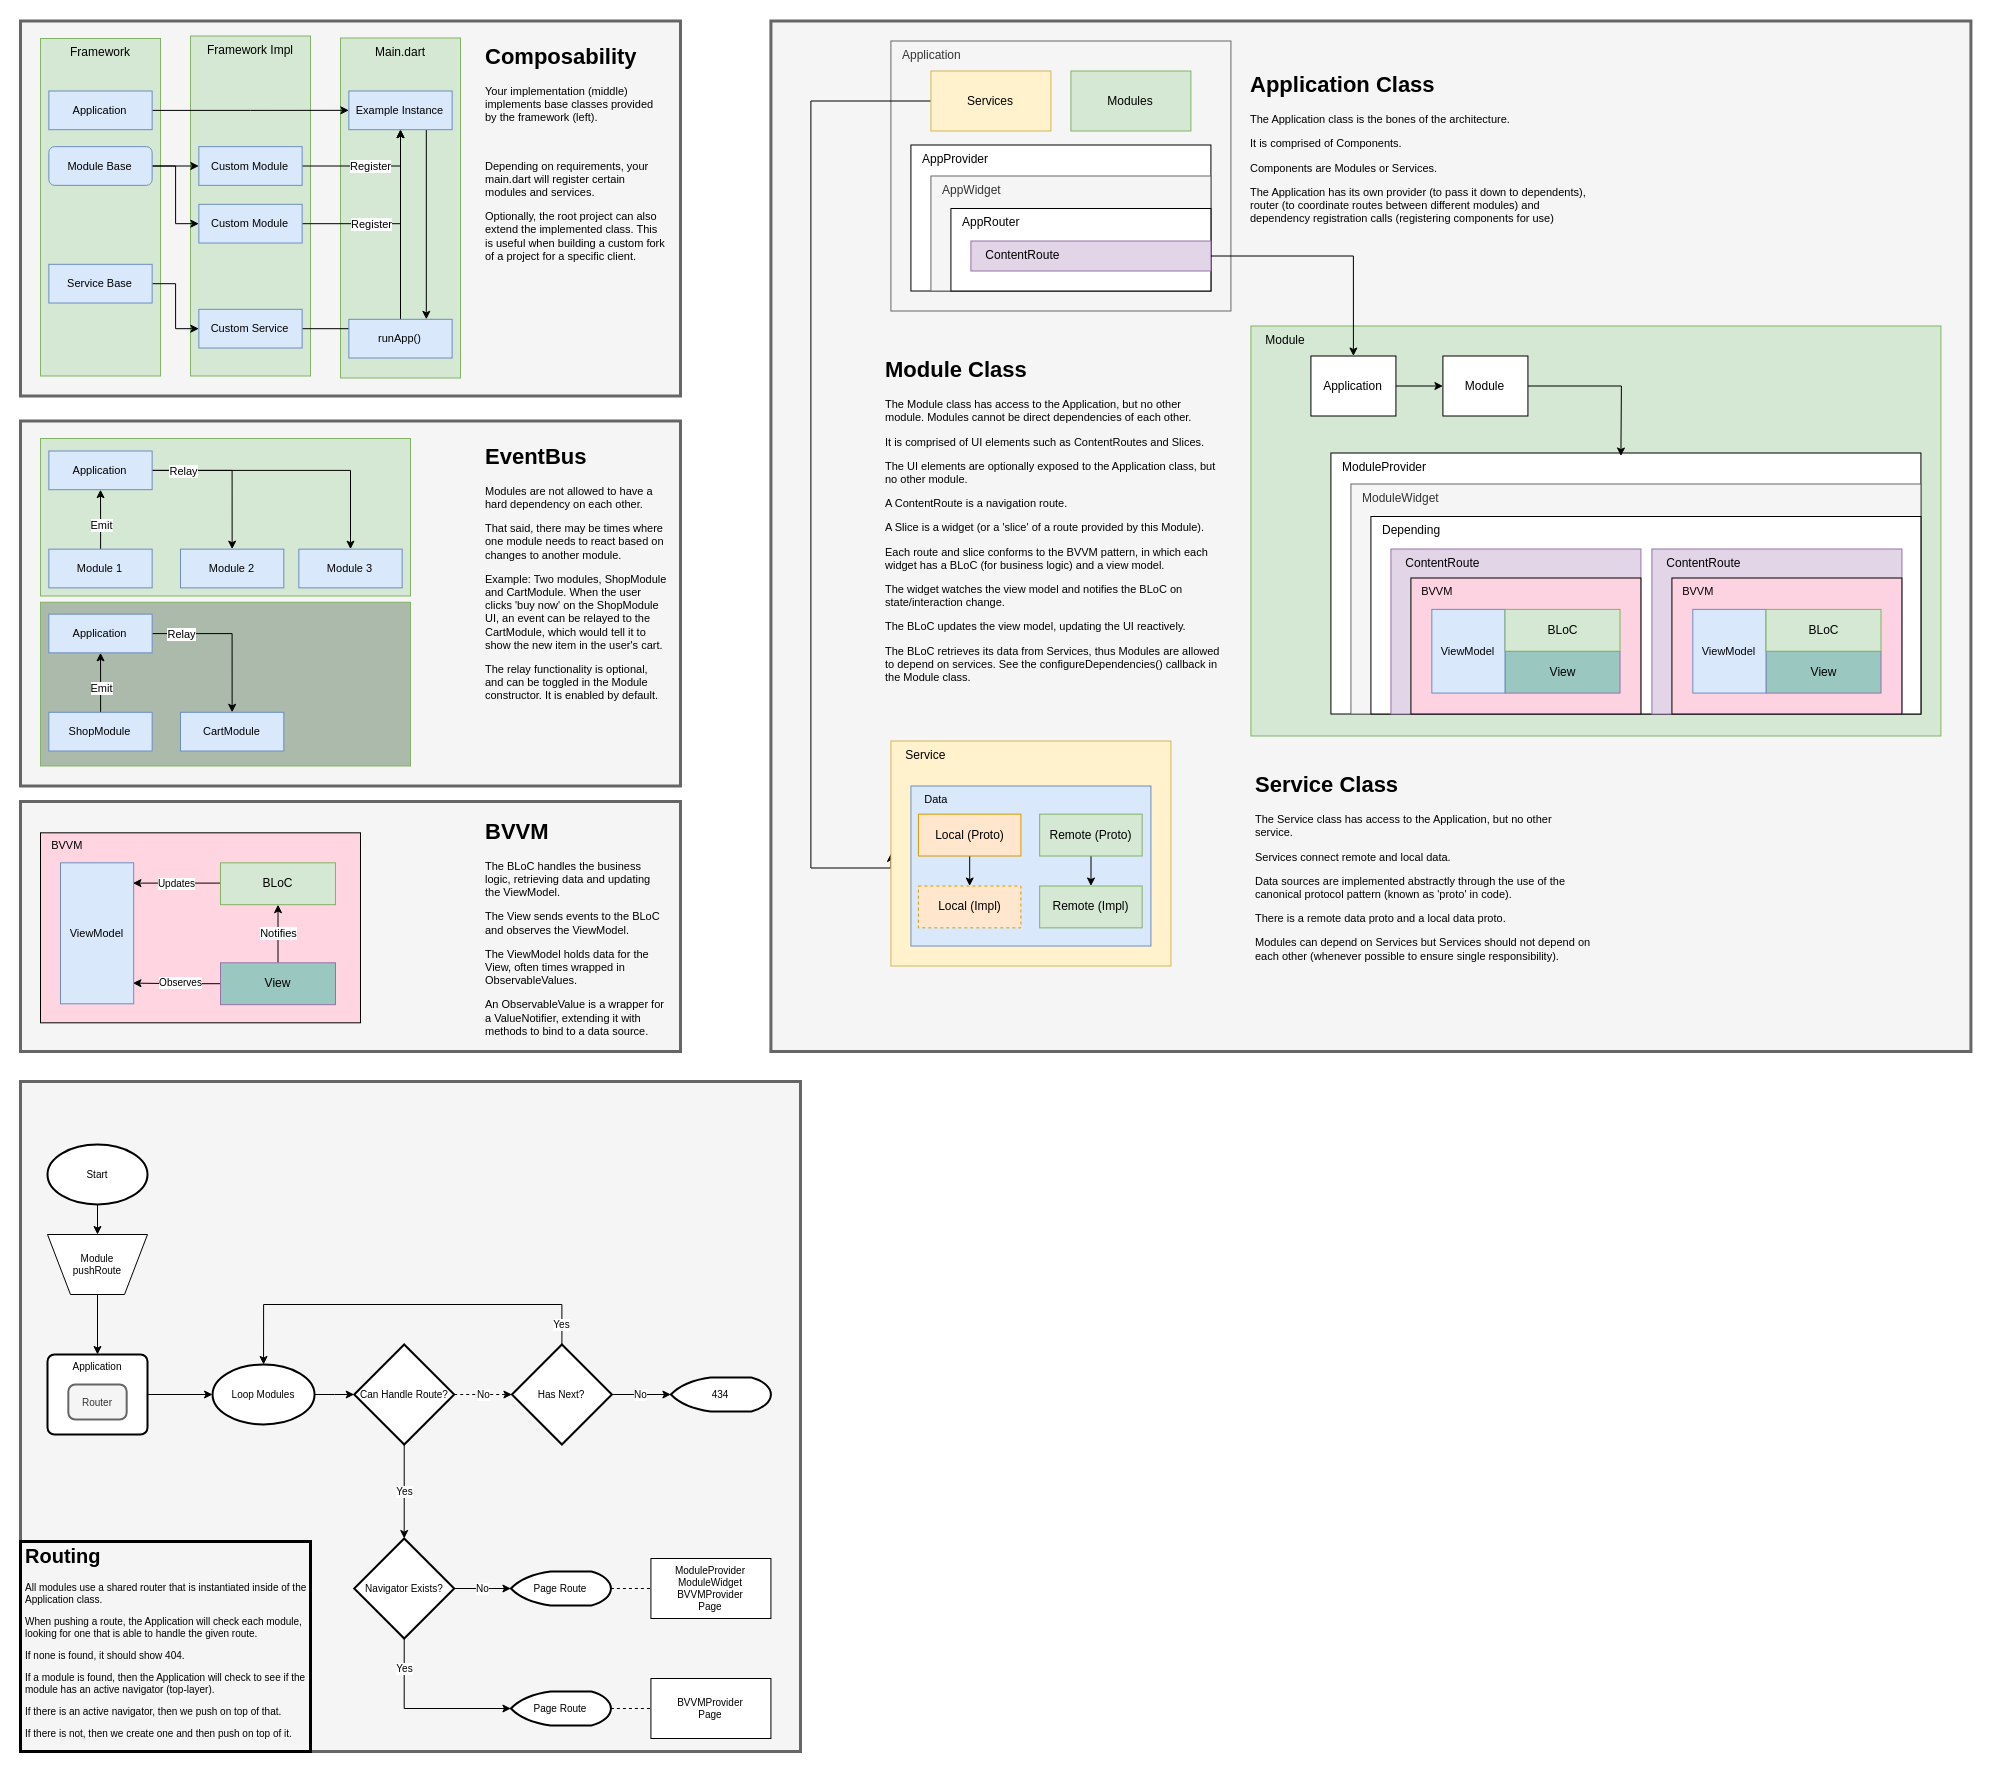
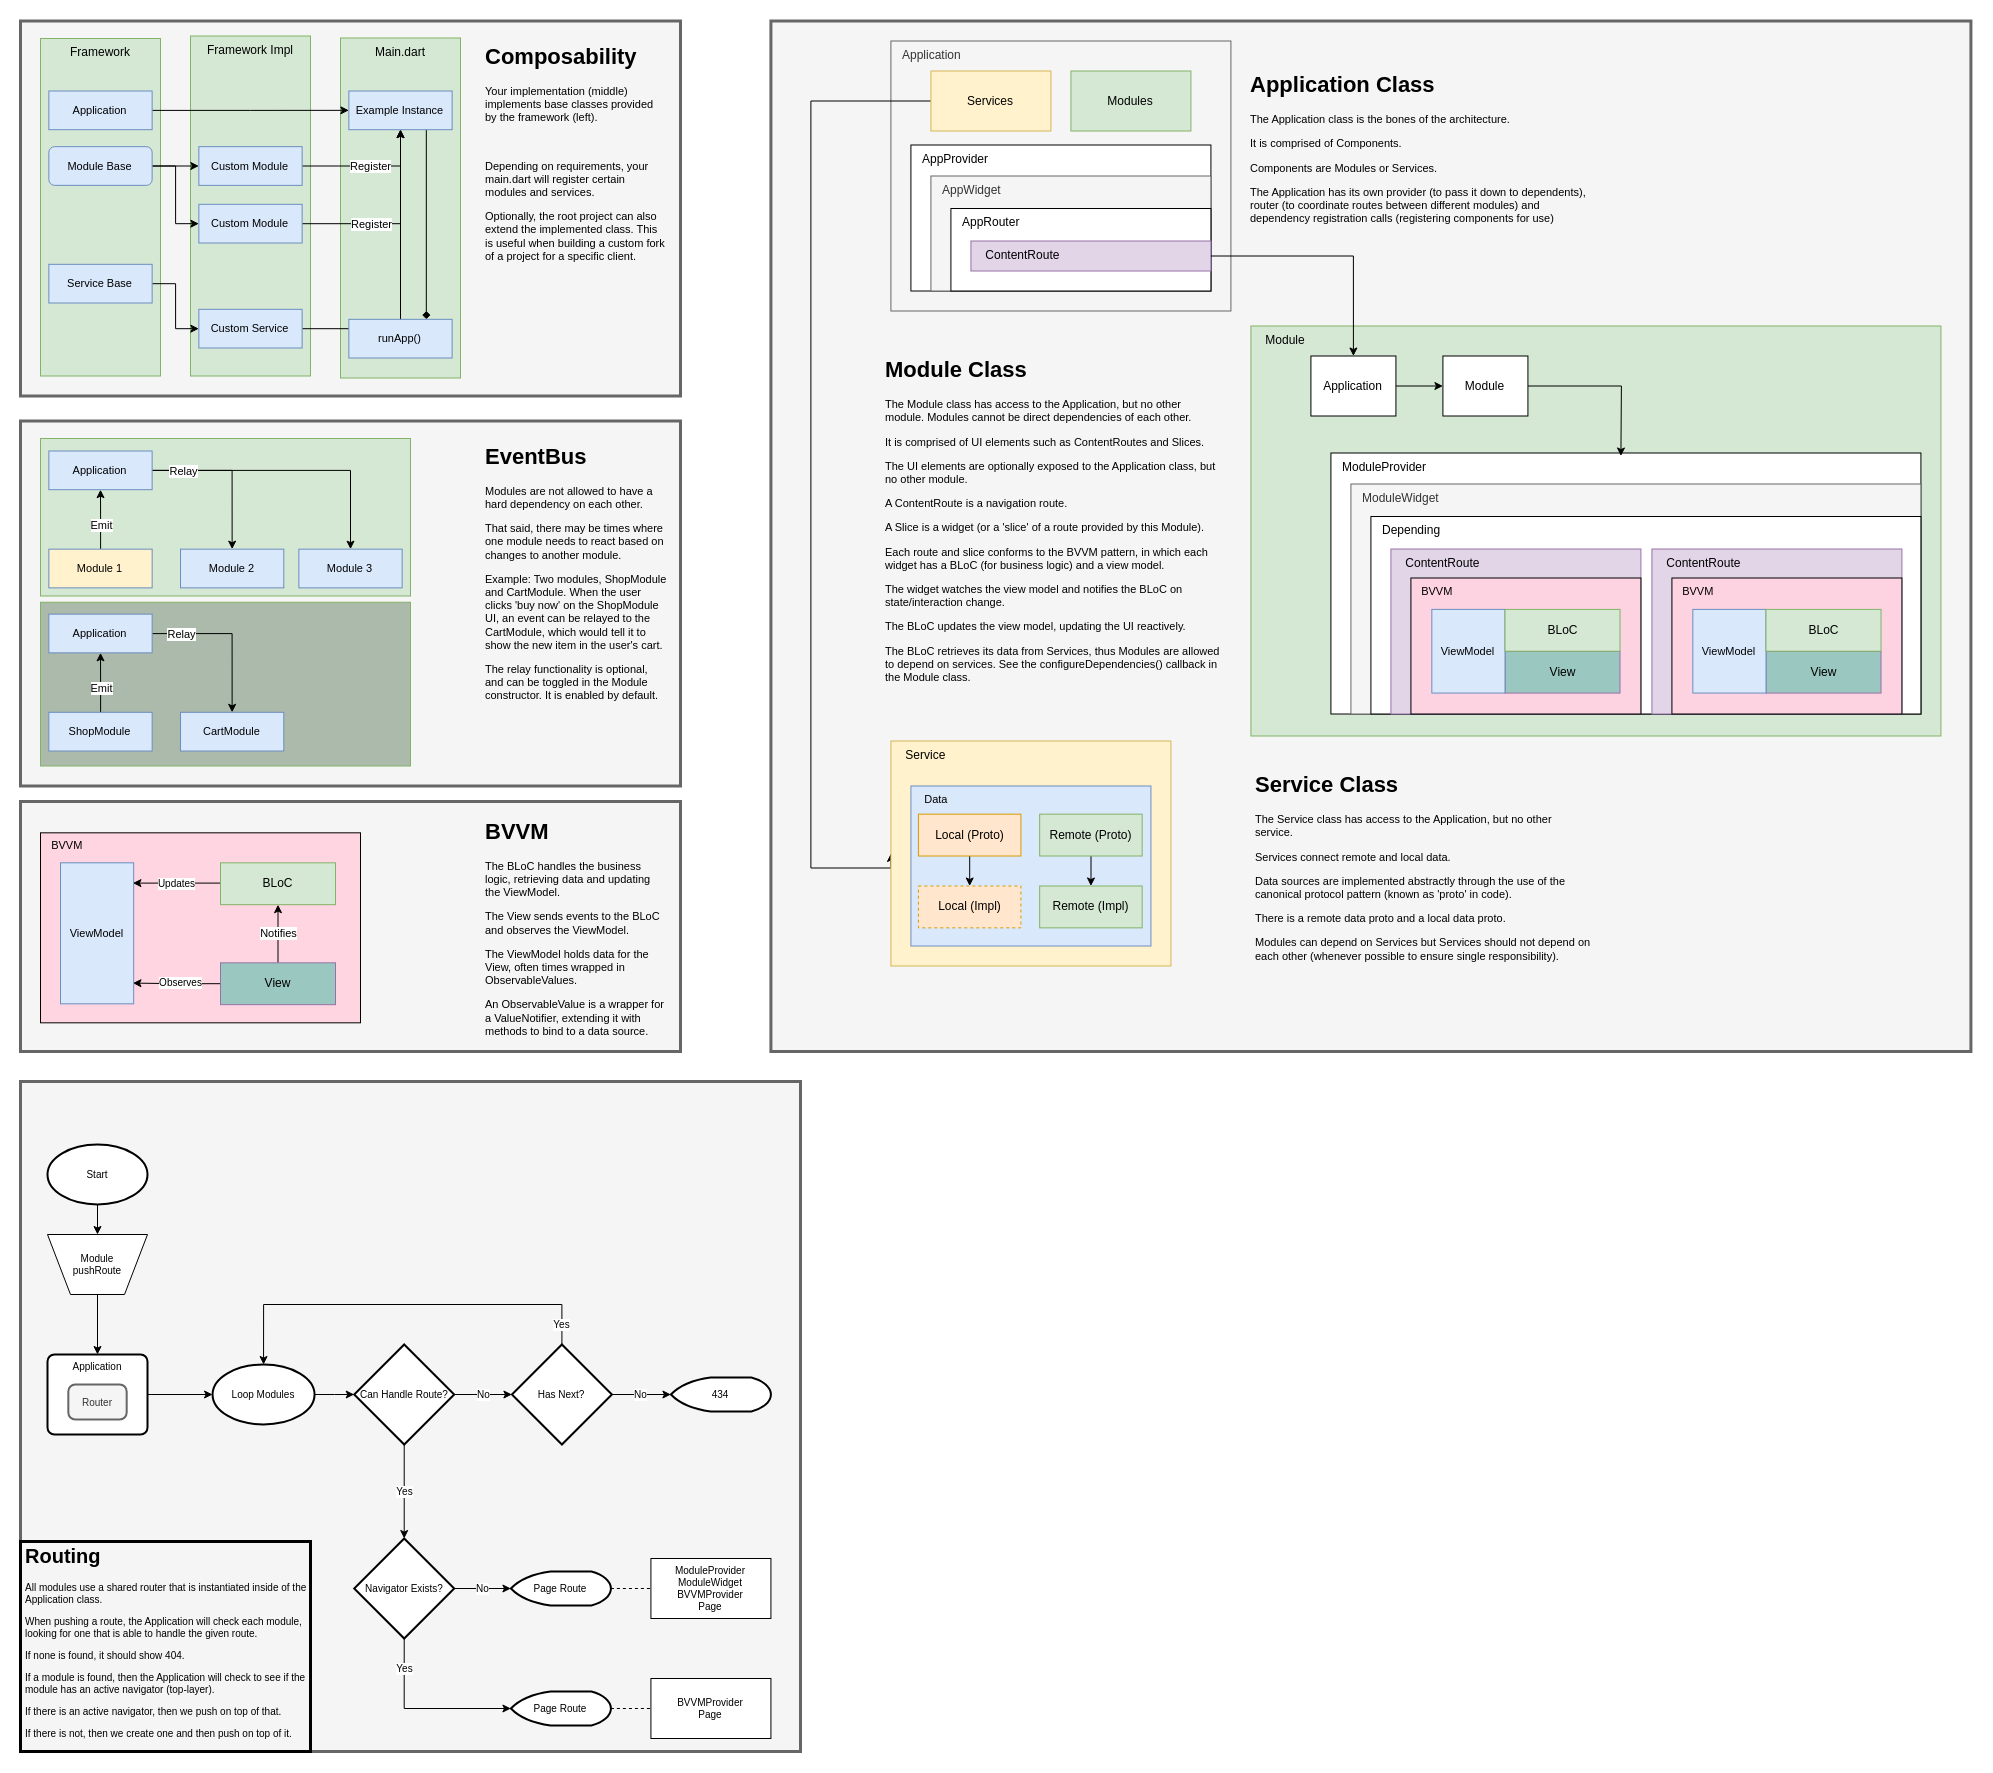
edge "Example Instance" -> "runApp()": arrowhead classic -> diamond
node "Module 1": fillcolor #dae8fc -> #fff2cc
edge "Can Handle Route?" -> "Has Next?": style dashed -> solid
